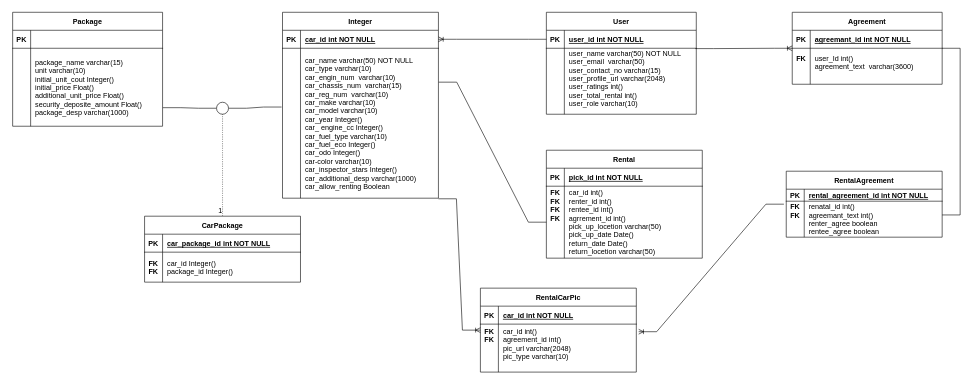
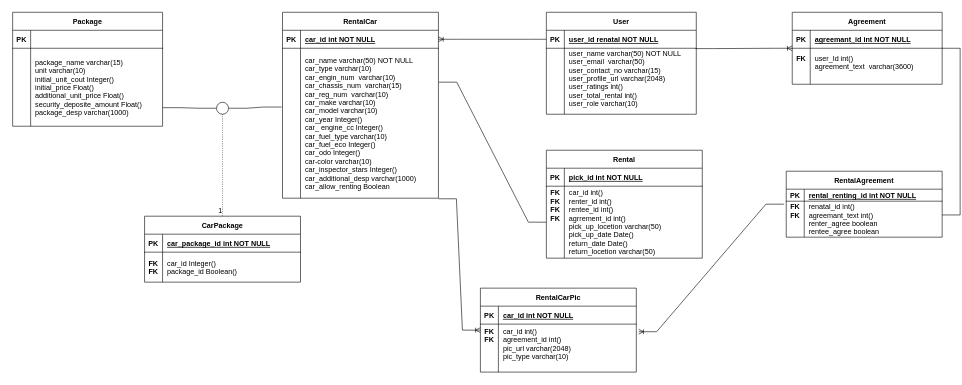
node "Integer": label "Integer" -> "RentalCar"
node "user_id int NOT NULL": label "user_id int NOT NULL" -> "user_id renatal NOT NULL"
node "rental_agreement_id int NOT NULL": label "rental_agreement_id int NOT NULL" -> "rental_renting_id int NOT NULL"
node "car_id Integer() package_id Integer()": label "car_id Integer() package_id Integer()" -> "car_id Integer() package_id Boolean()"
